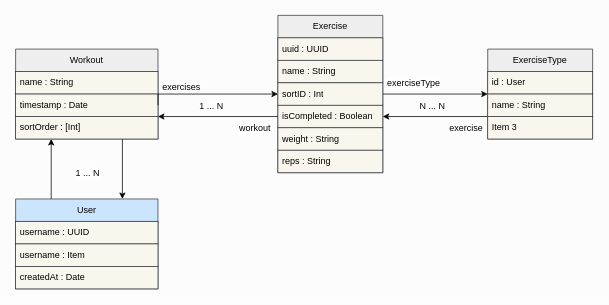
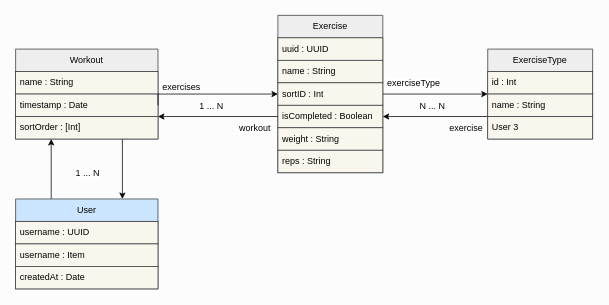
node "id : User": label "id : User" -> "id : Int"
node "Item 3": label "Item 3" -> "User 3"
